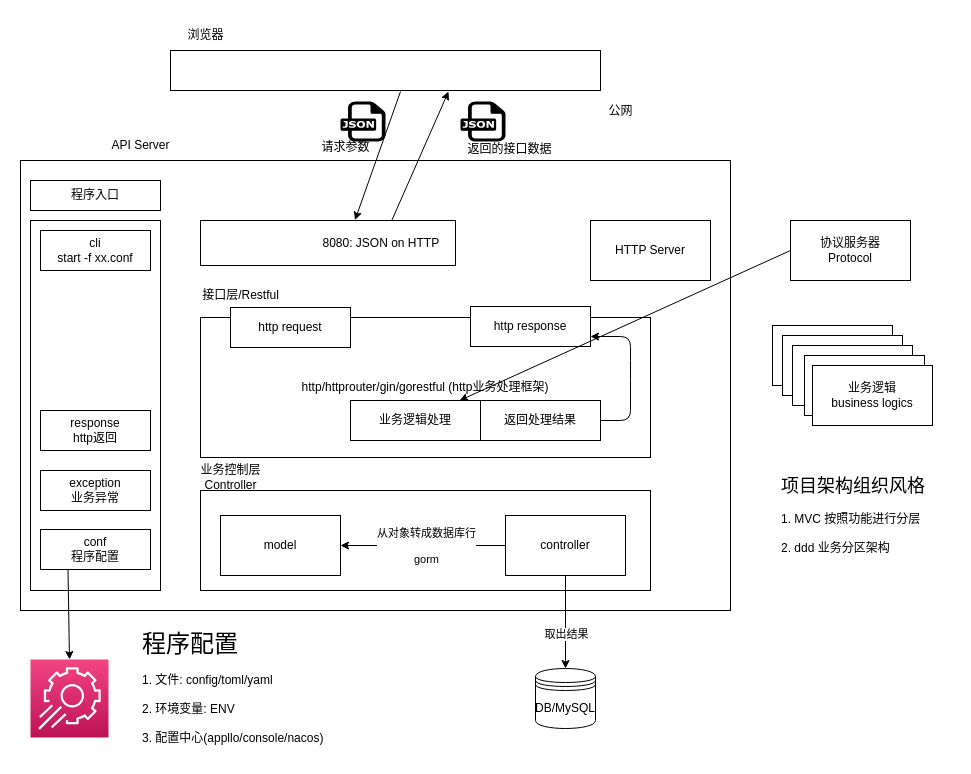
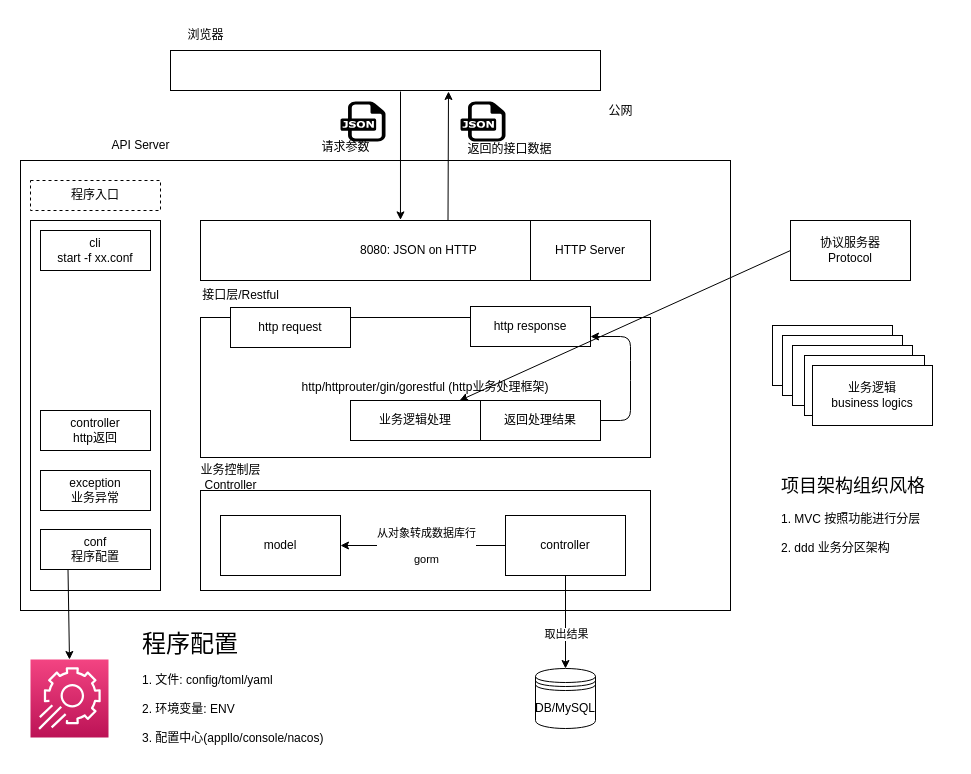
node "程序入口": style solid -> dashed
node "8080: JSON on HTTP": size 255x45 -> 330x60
node "HTTP Server": moved (651, 251) -> (591, 251)
node "response http返回": label "response http返回" -> "controller http返回"
